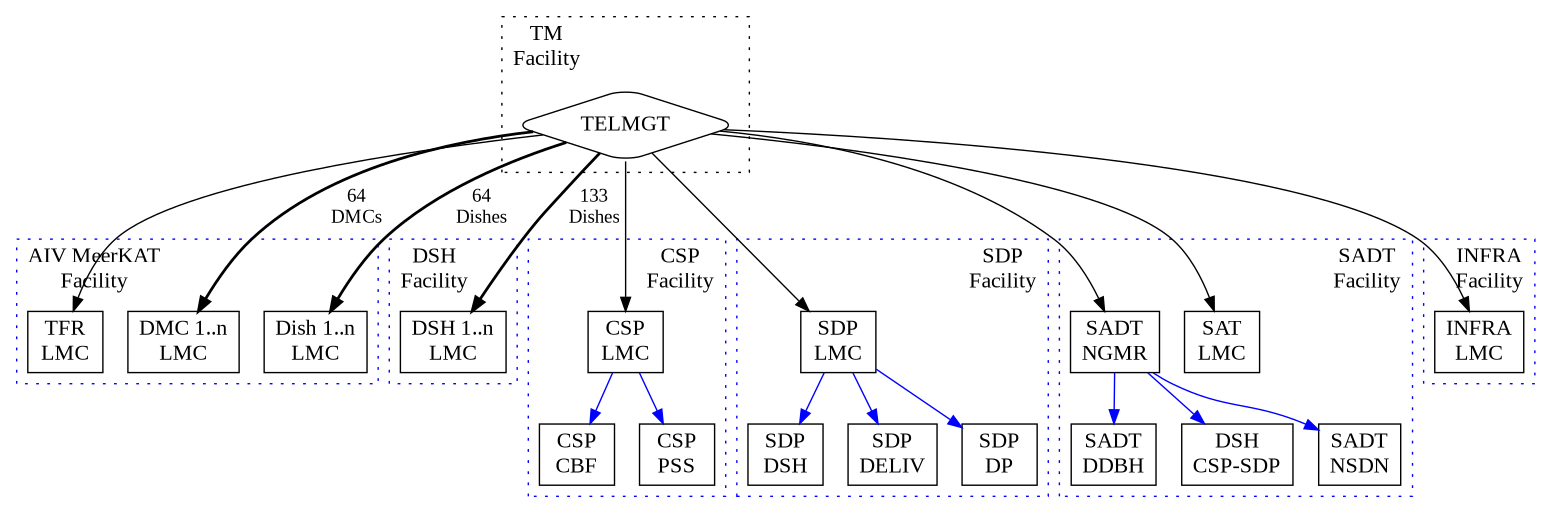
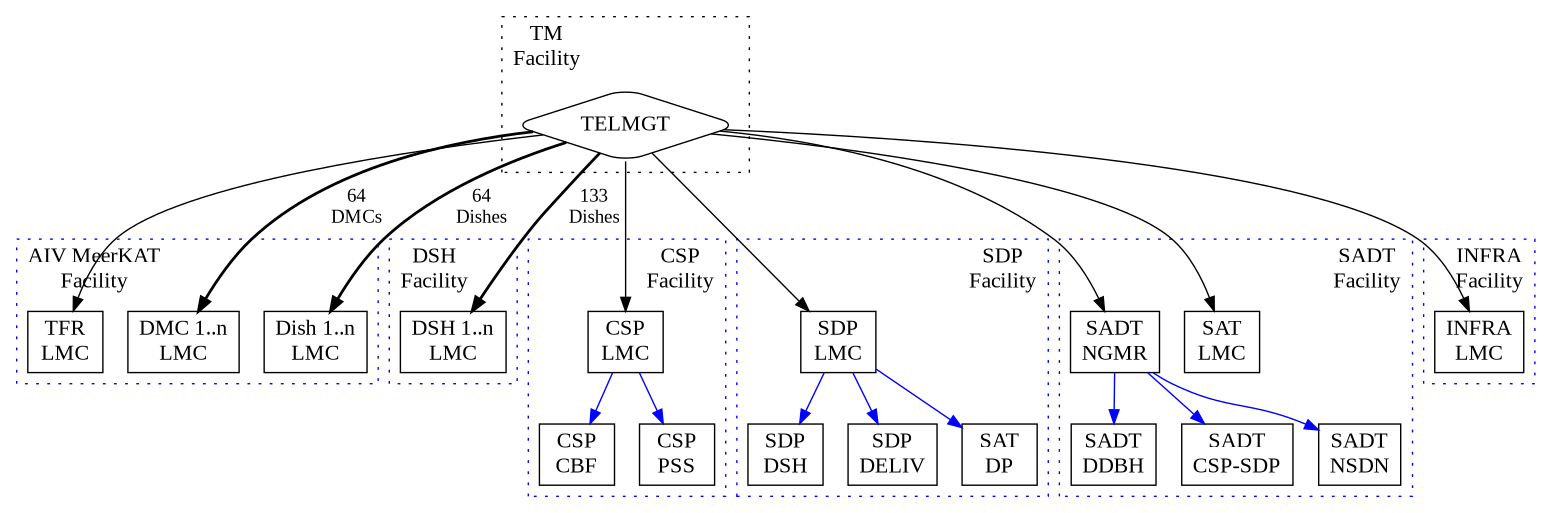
node "SDP DP": label "SDP DP" -> "SAT DP"
node "DSH CSP-SDP": label "DSH CSP-SDP" -> "SADT CSP-SDP"
